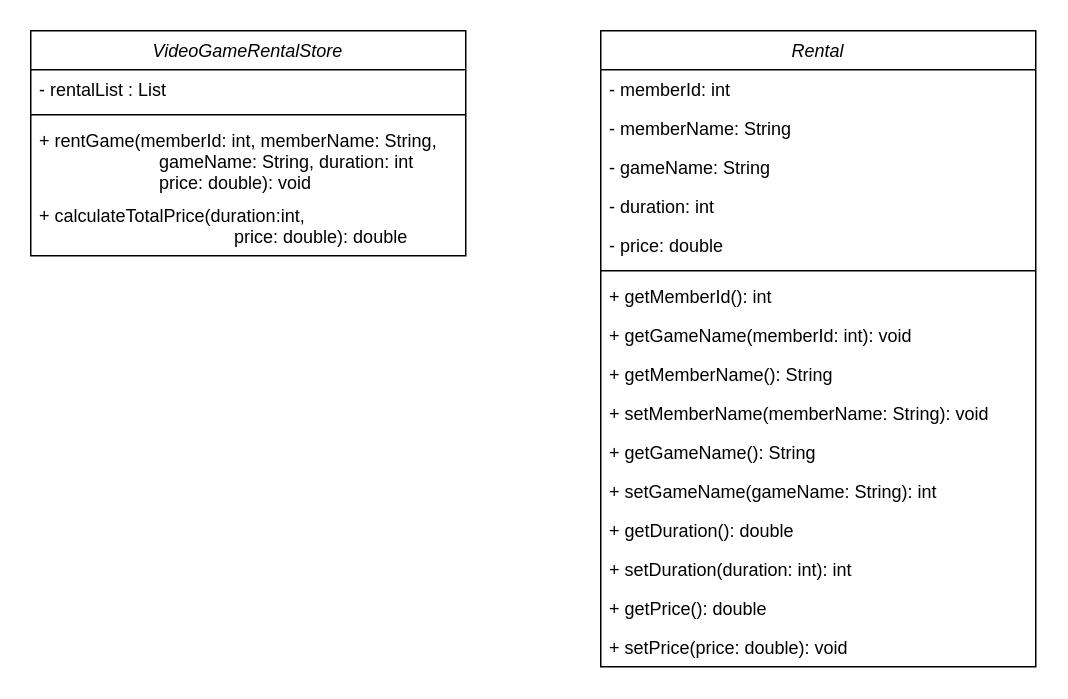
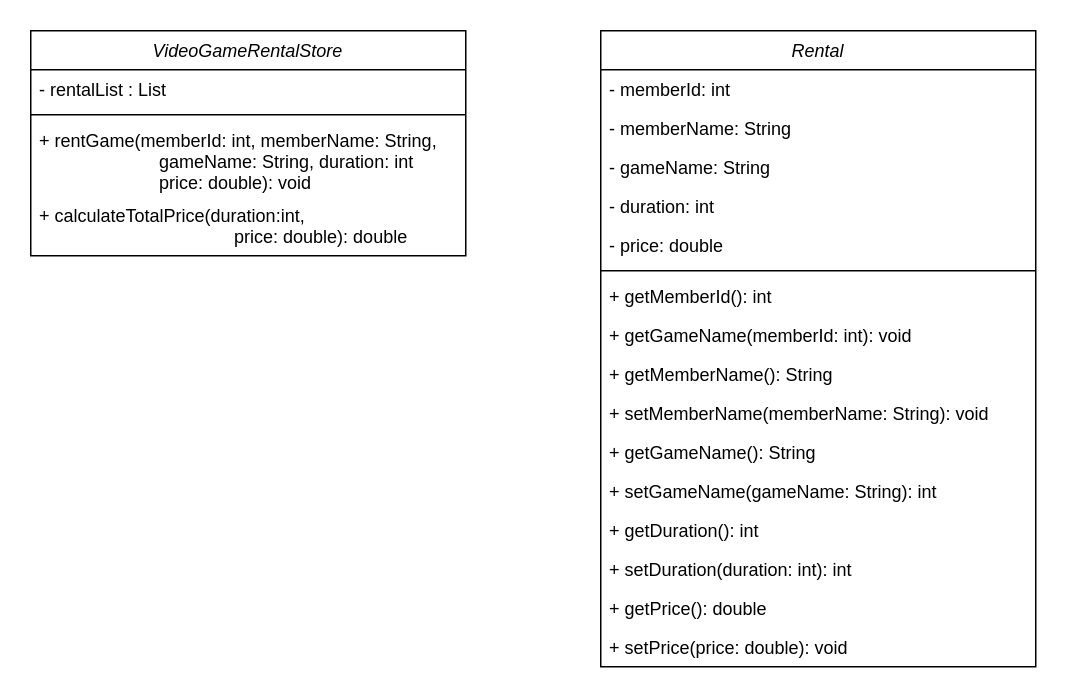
node "+ getDuration(): double": label "+ getDuration(): double" -> "+ getDuration(): int"
